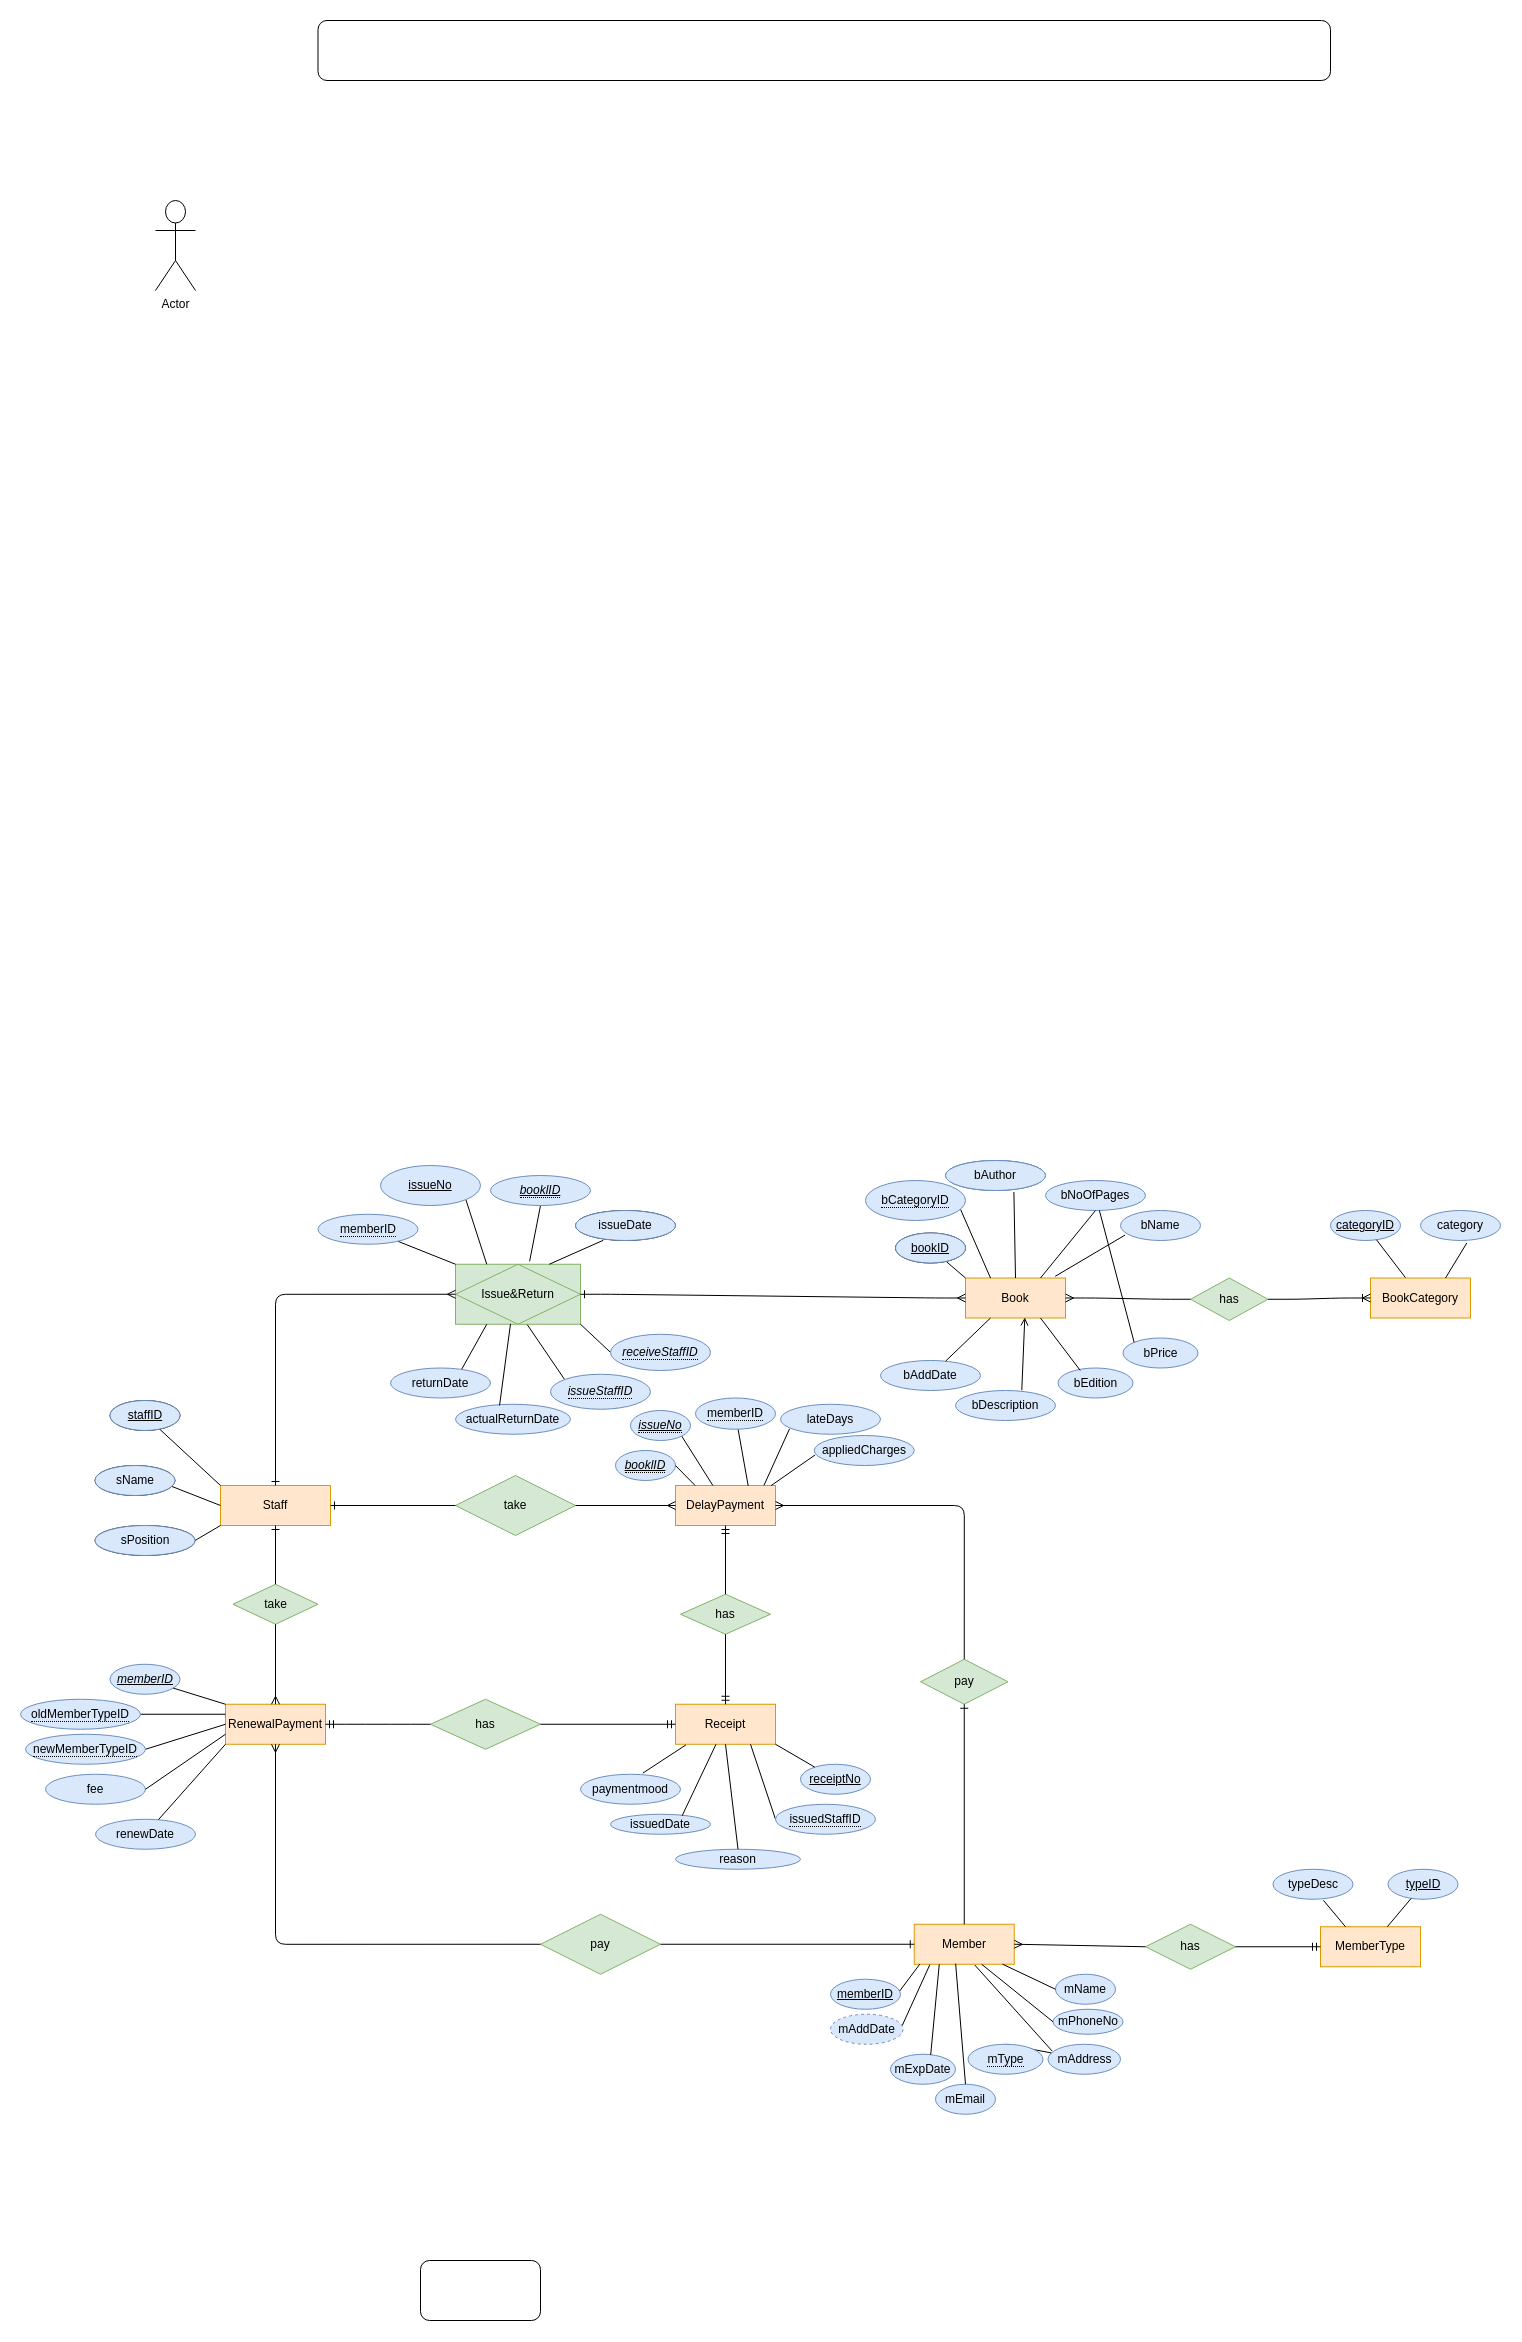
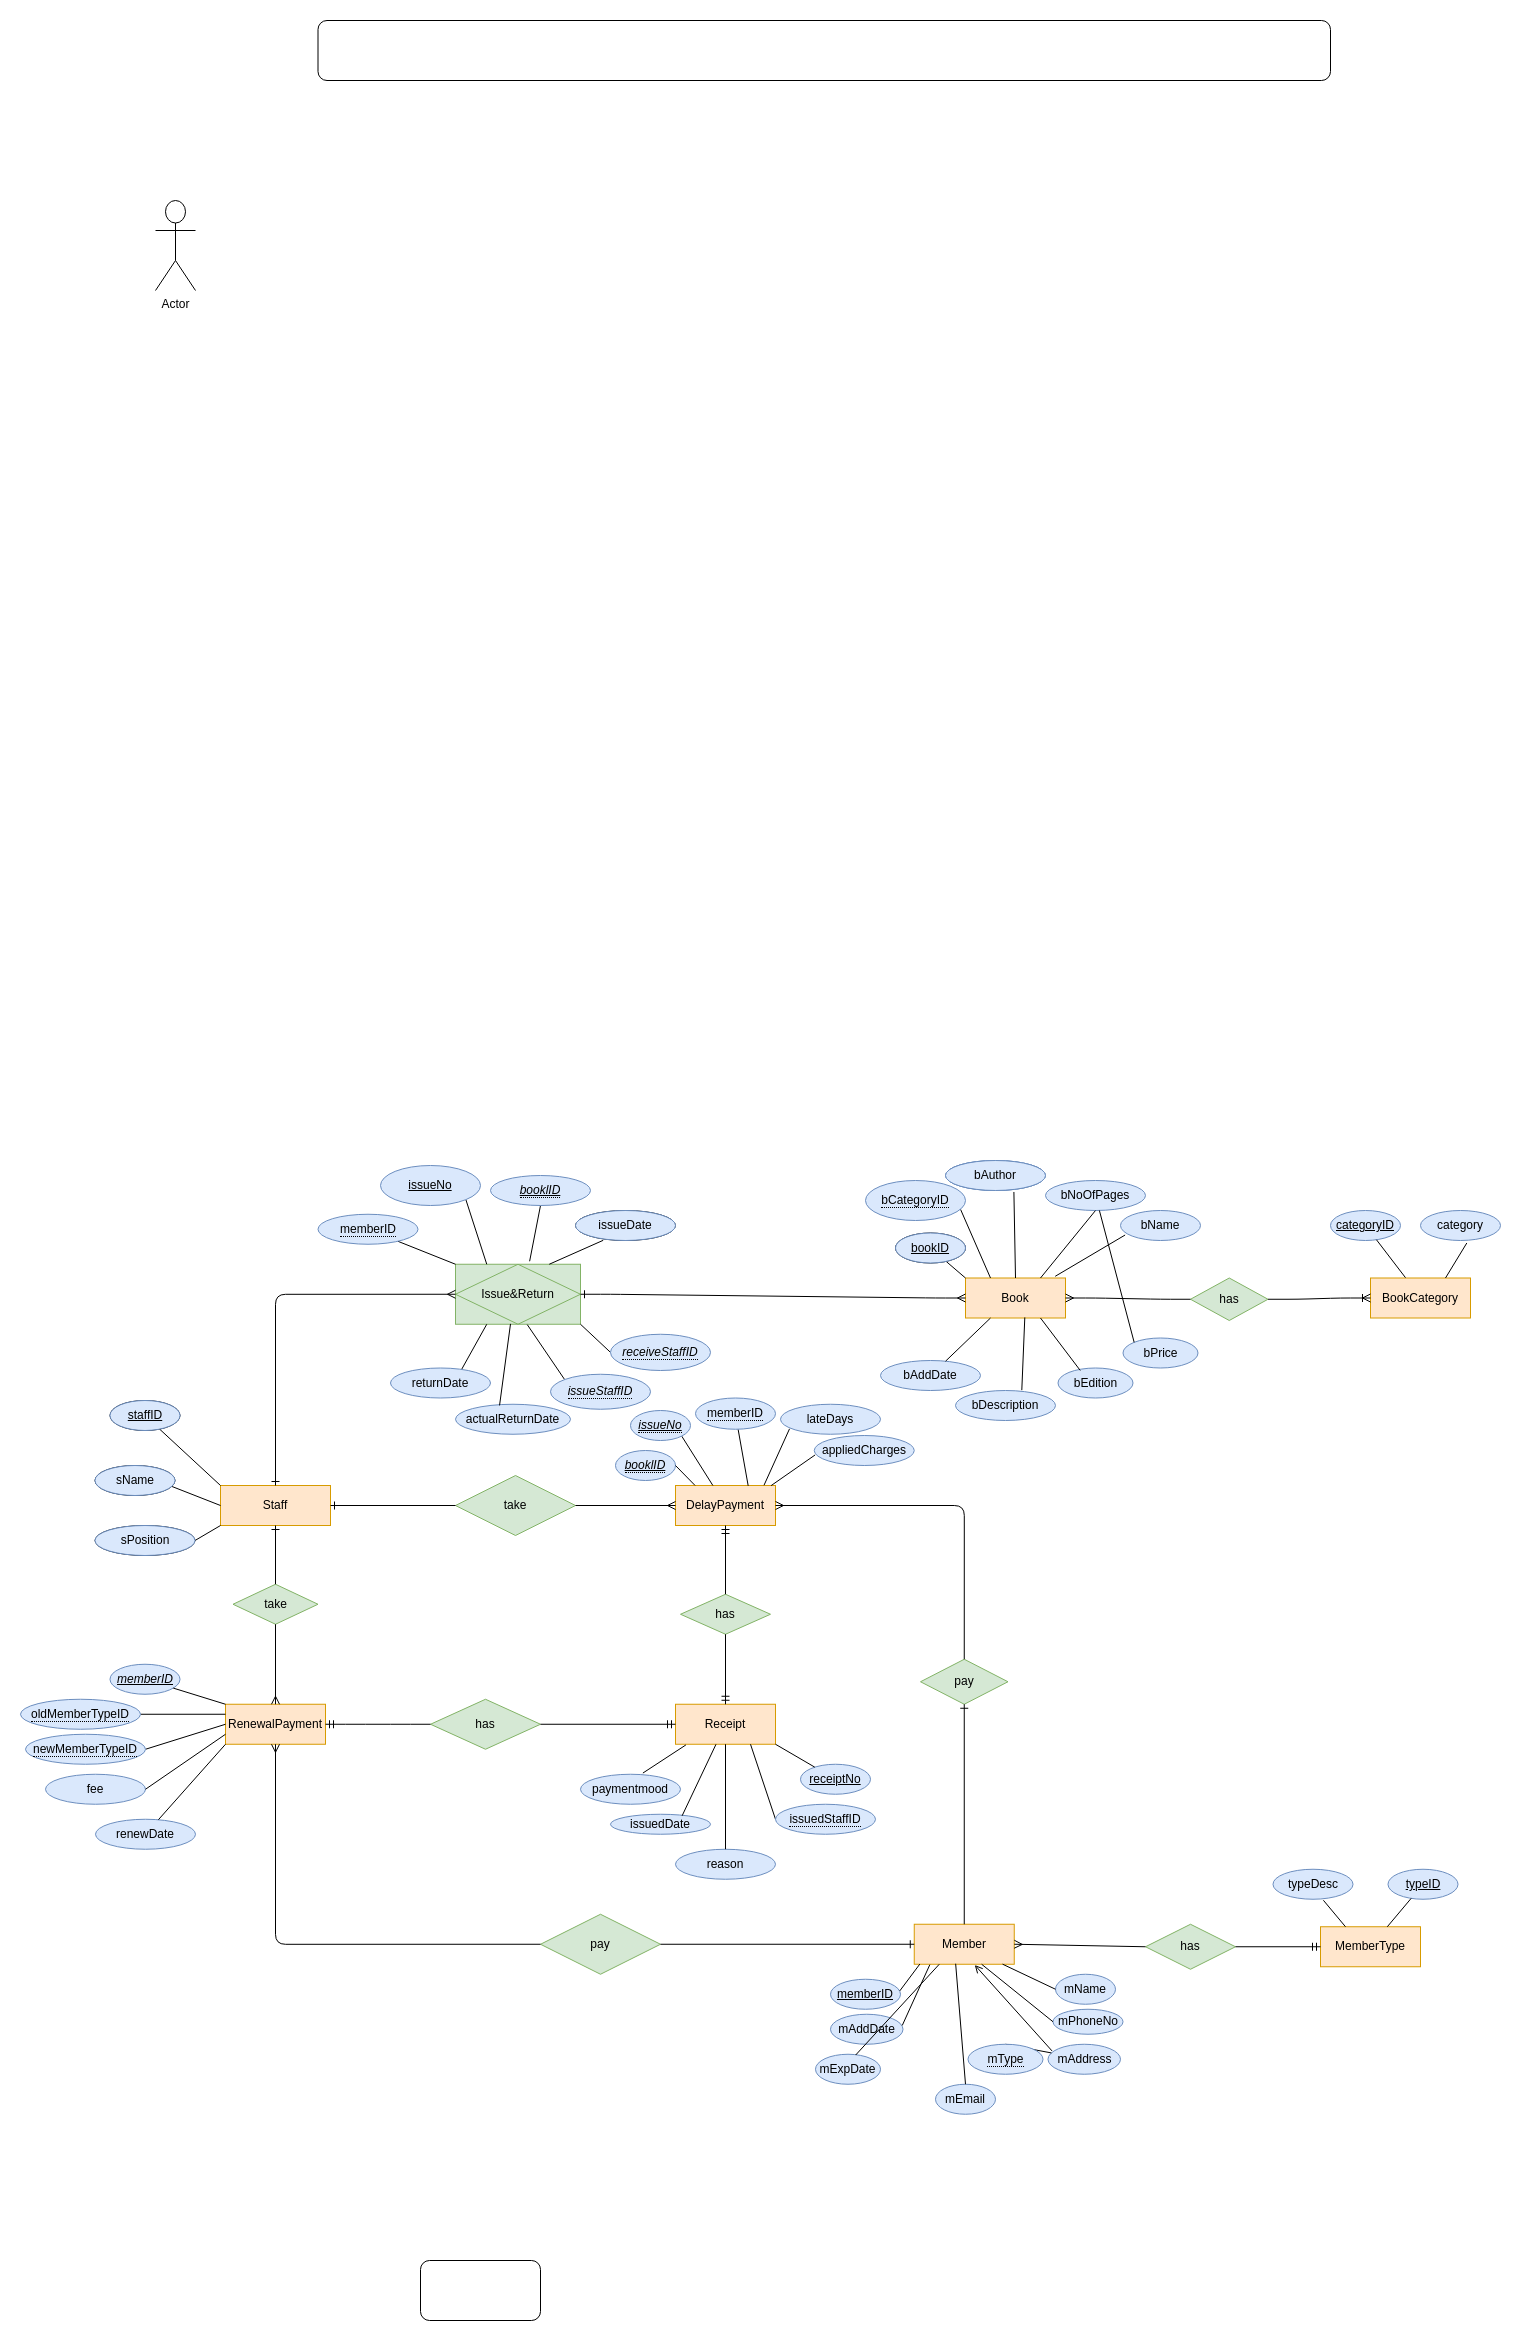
edge "bDescription" -> "Book": arrowhead open -> none
node "reason": size 125x20 -> 100x30
edge "Member" -- "mAddress": arrowhead none -> open
node "mAddDate": style dashed -> solid
node "mExpDate": moved (923, 2069) -> (848, 2069)
